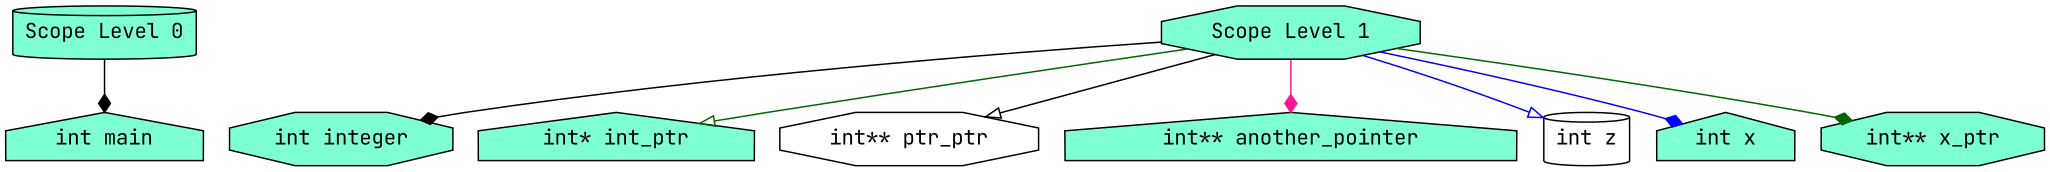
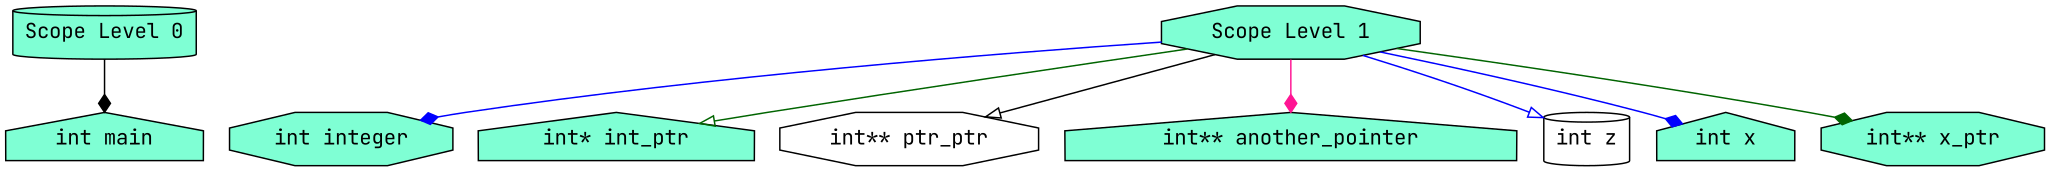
edge "Scope Level 1" -> "int integer": color black -> blue
